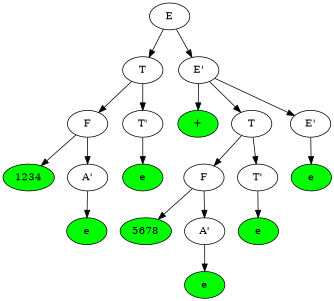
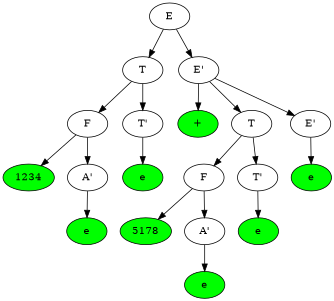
node "5678": label "5678" -> "5178"
